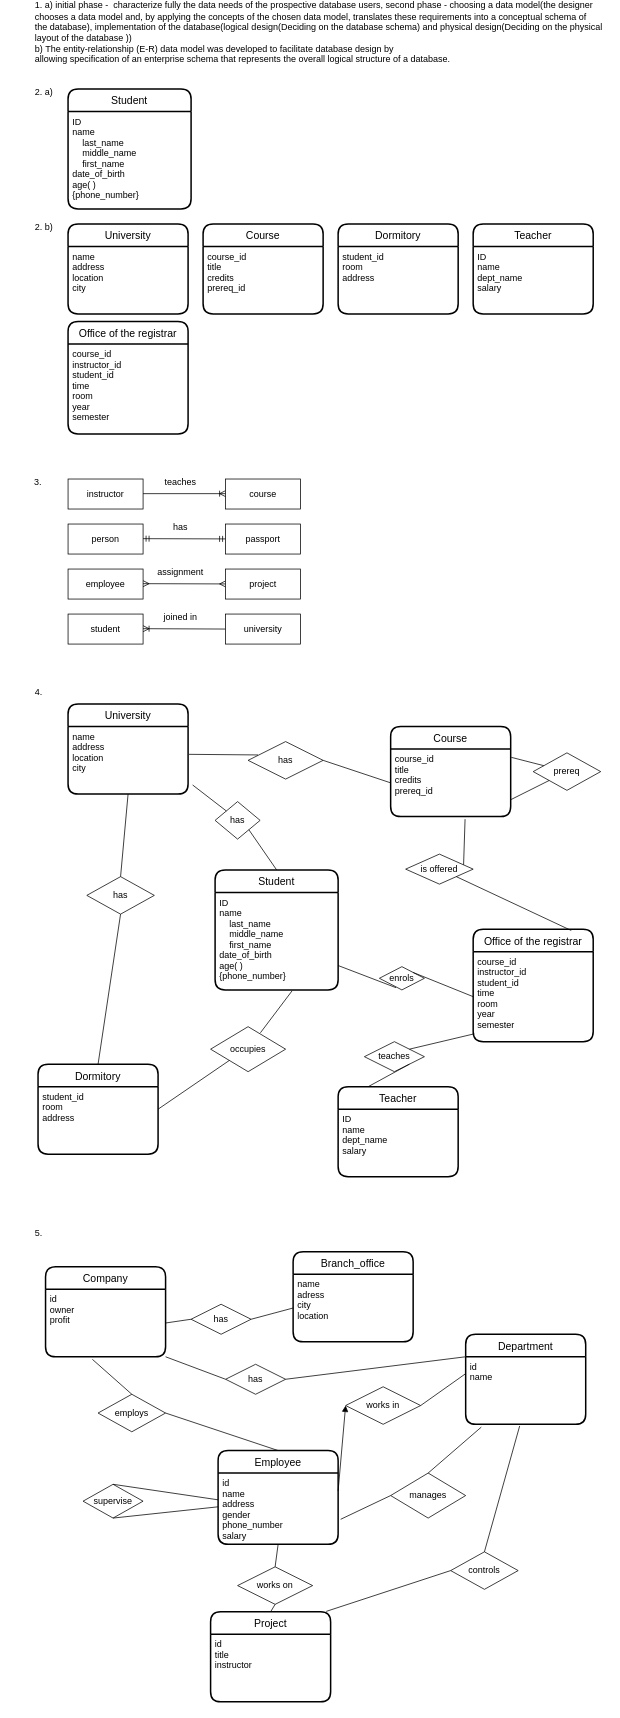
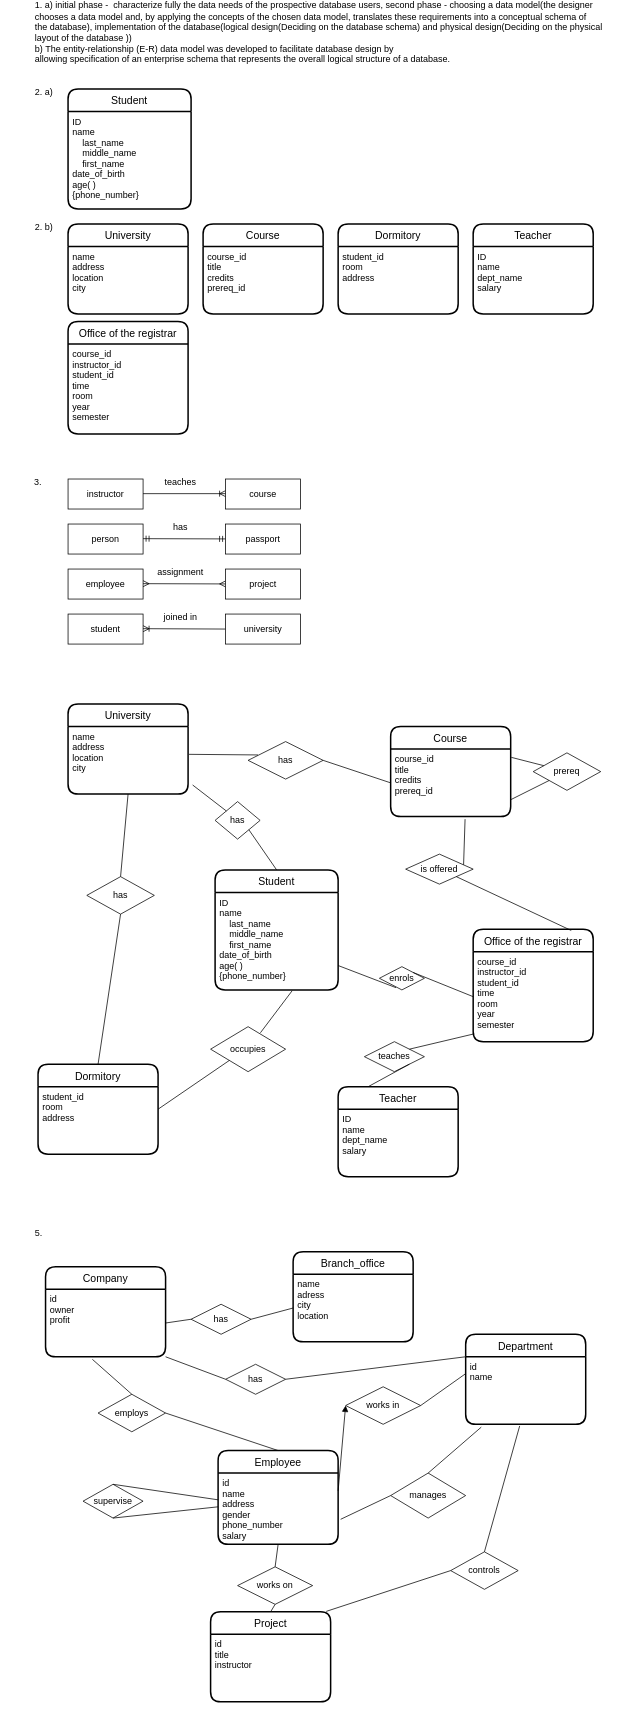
node "4.": removed
